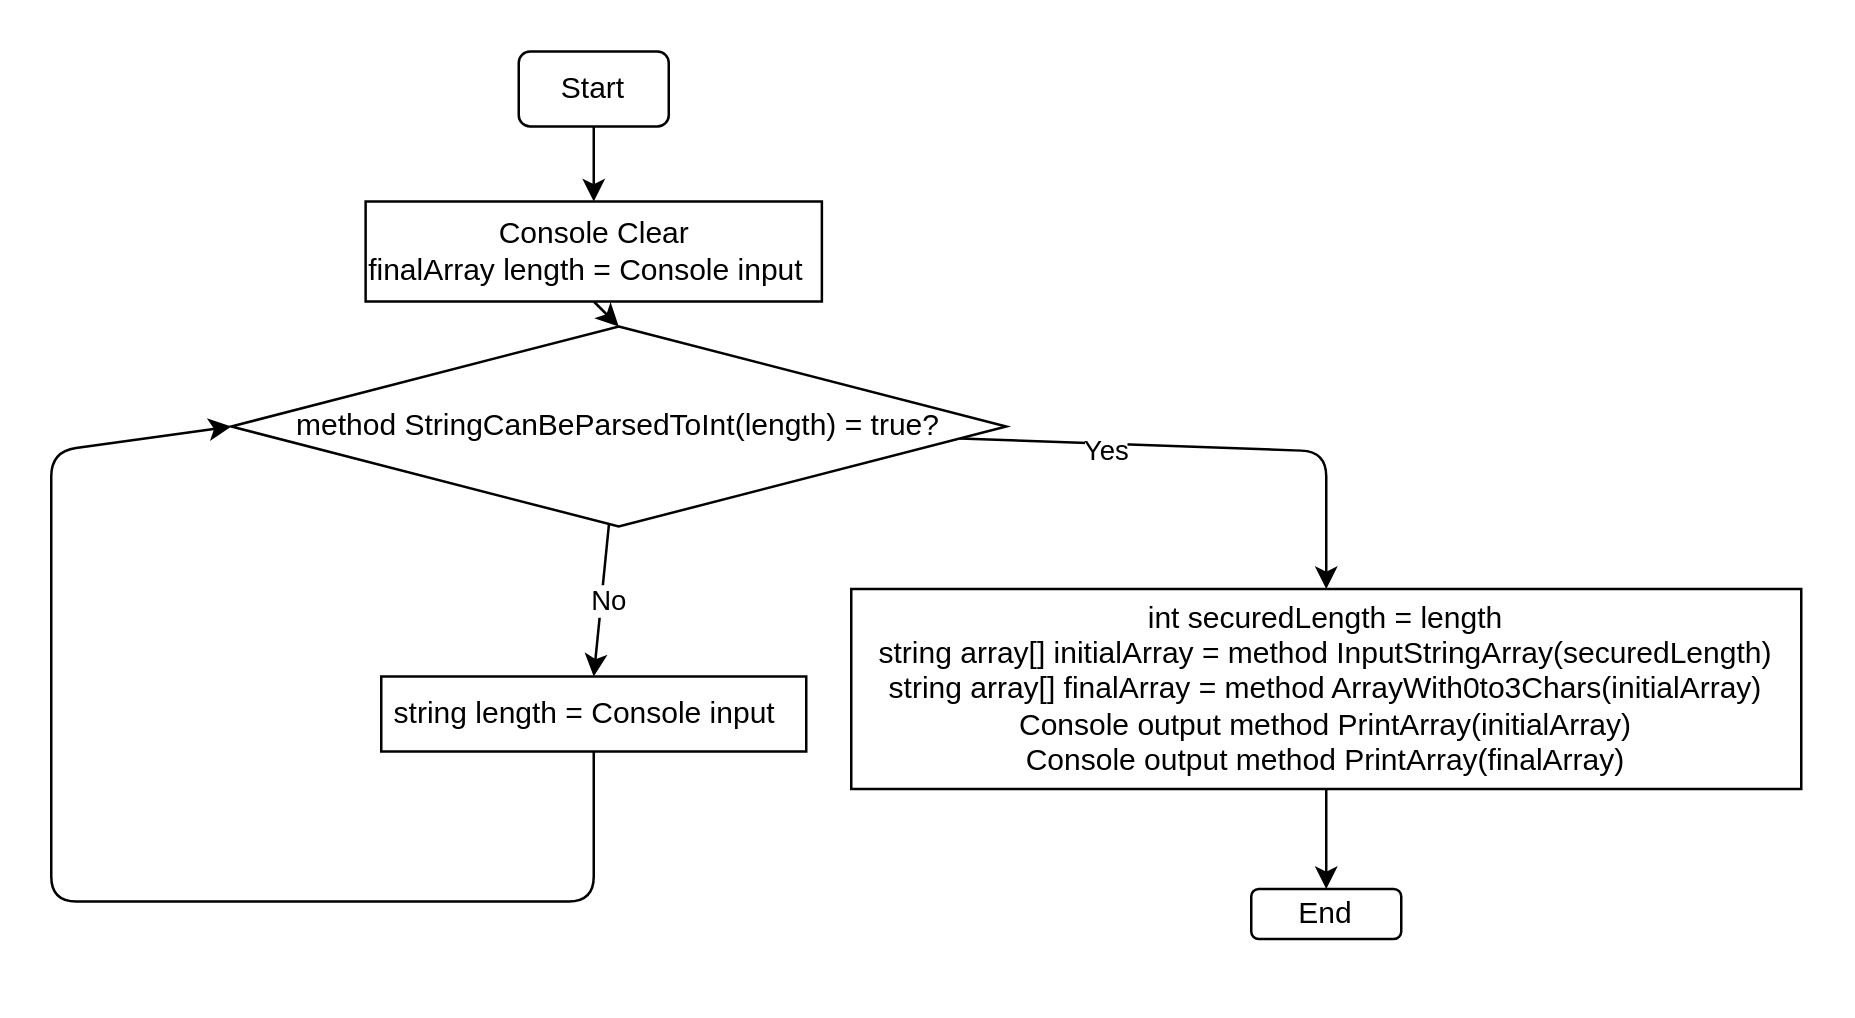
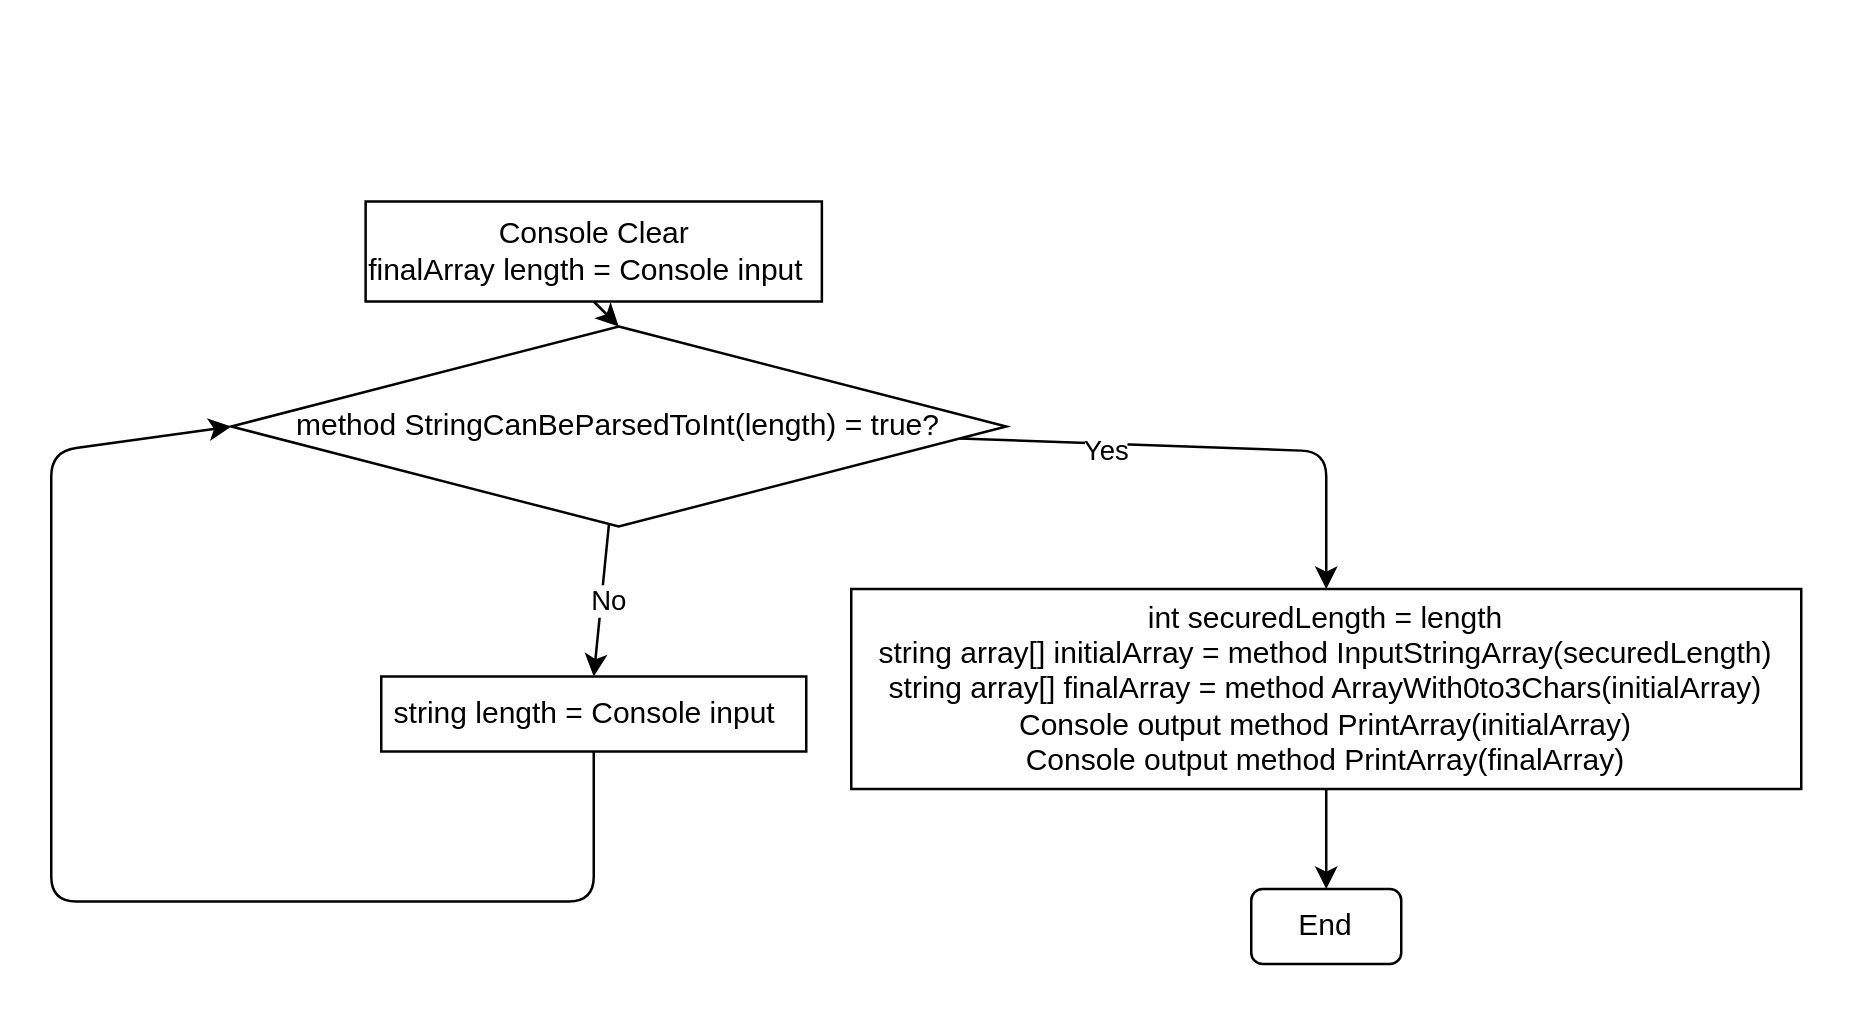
node "Start": removed
edge "Start" -> "Console Clear finalArray length = Console input": removed
node "End": size 150x50 -> 150x75
